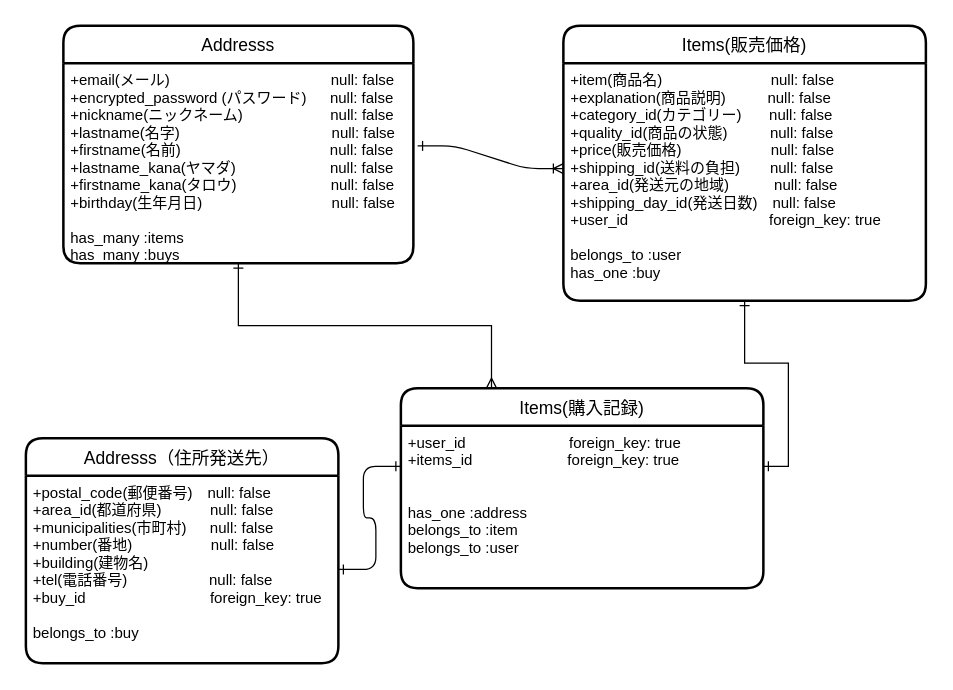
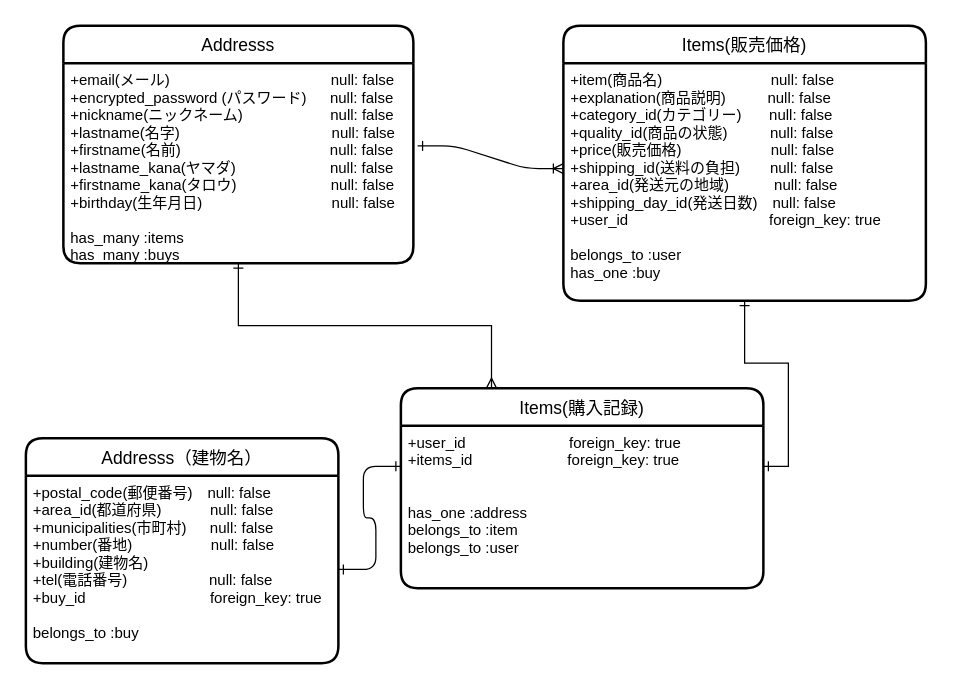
node "Addresss（住所発送先）": label "Addresss（住所発送先）" -> "Addresss（建物名）"
